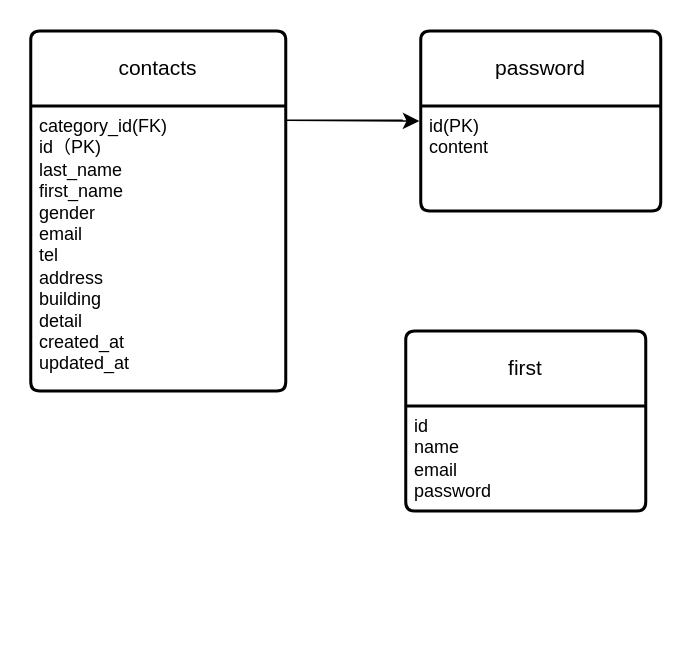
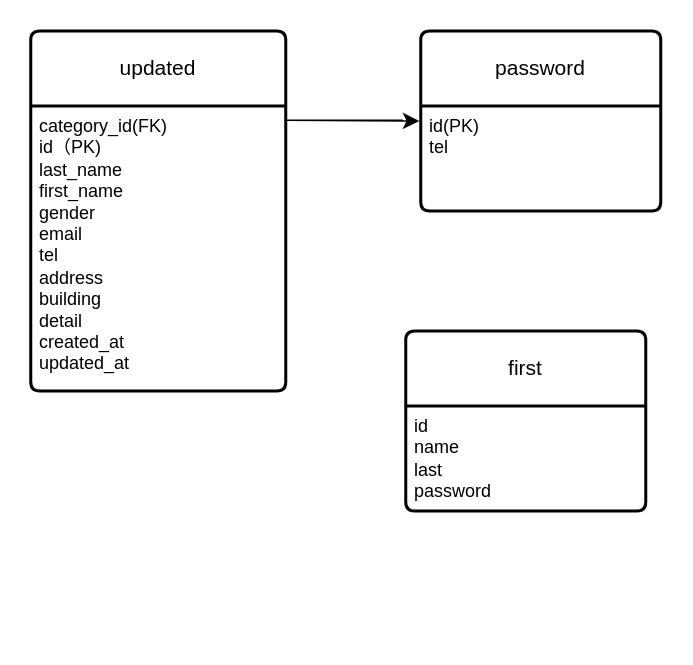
node "contacts": label "contacts" -> "updated"
node "id(PK) content": label "id(PK) content" -> "id(PK) tel"
node "id name email password": label "id name email password" -> "id name last password"
